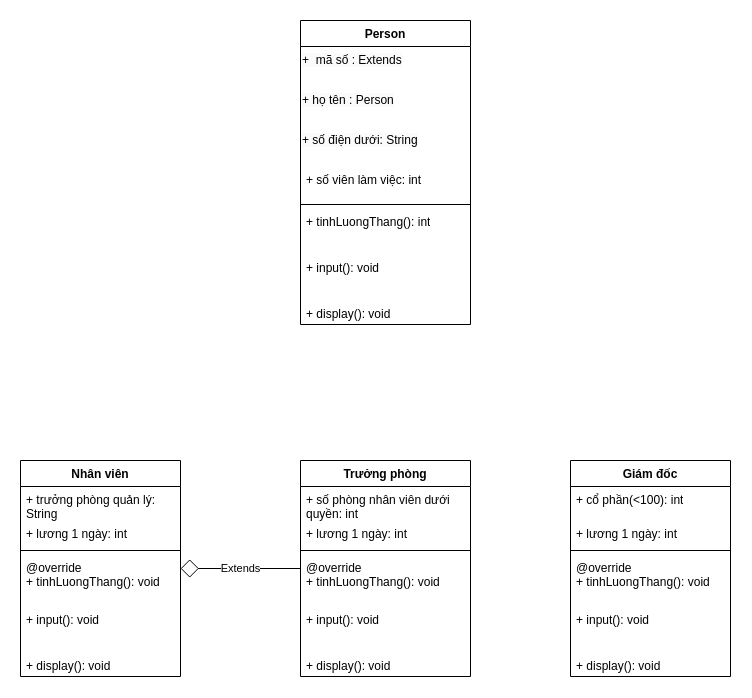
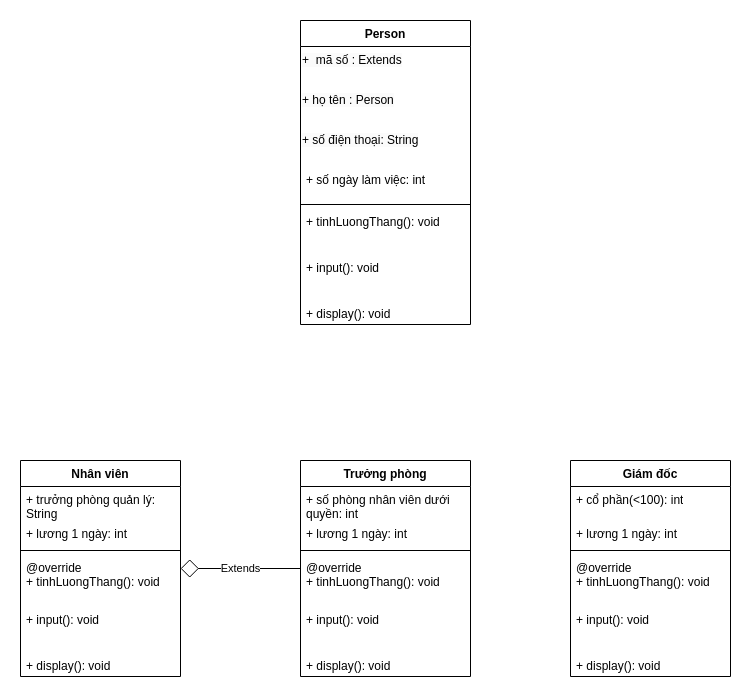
node "+ số điện dưới: String": label "+ số điện dưới: String" -> "+ số điện thoại: String"
node "+ số viên làm việc: int": label "+ số viên làm việc: int" -> "+ số ngày làm việc: int"
node "+ tinhLuongThang(): int": label "+ tinhLuongThang(): int" -> "+ tinhLuongThang(): void"
